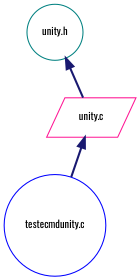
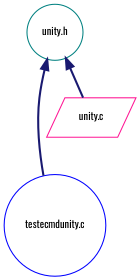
edge "testecmdunity.c" -> "unity.c": now "testecmdunity.c" -> "unity.h"
